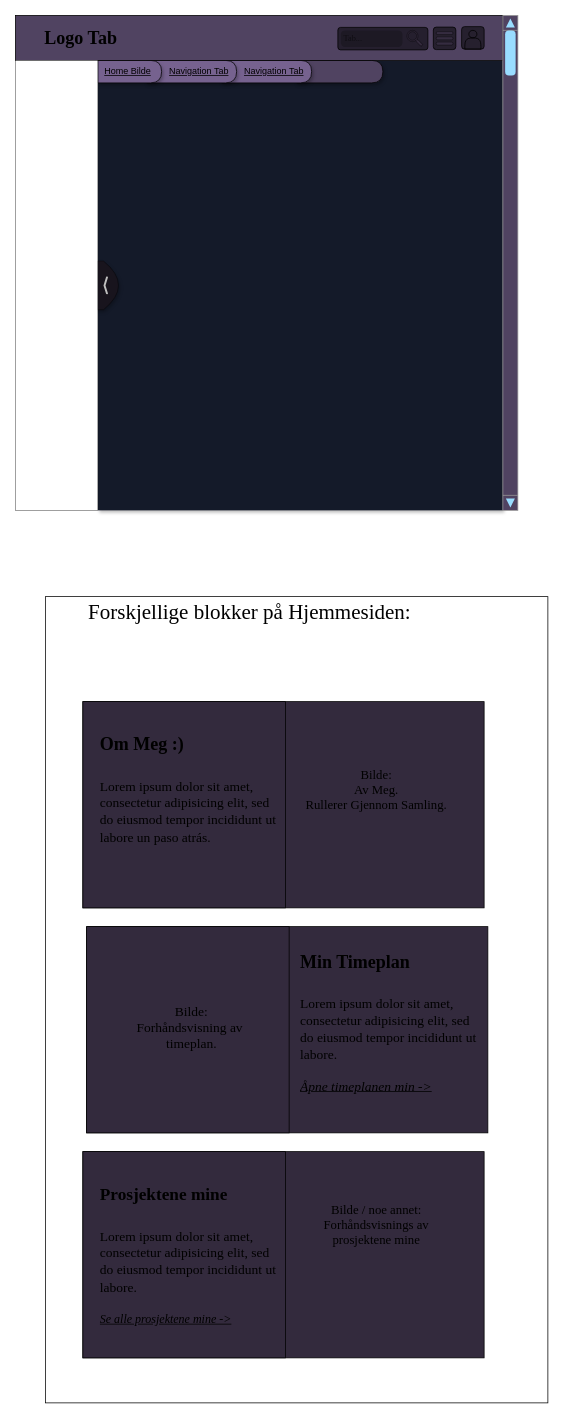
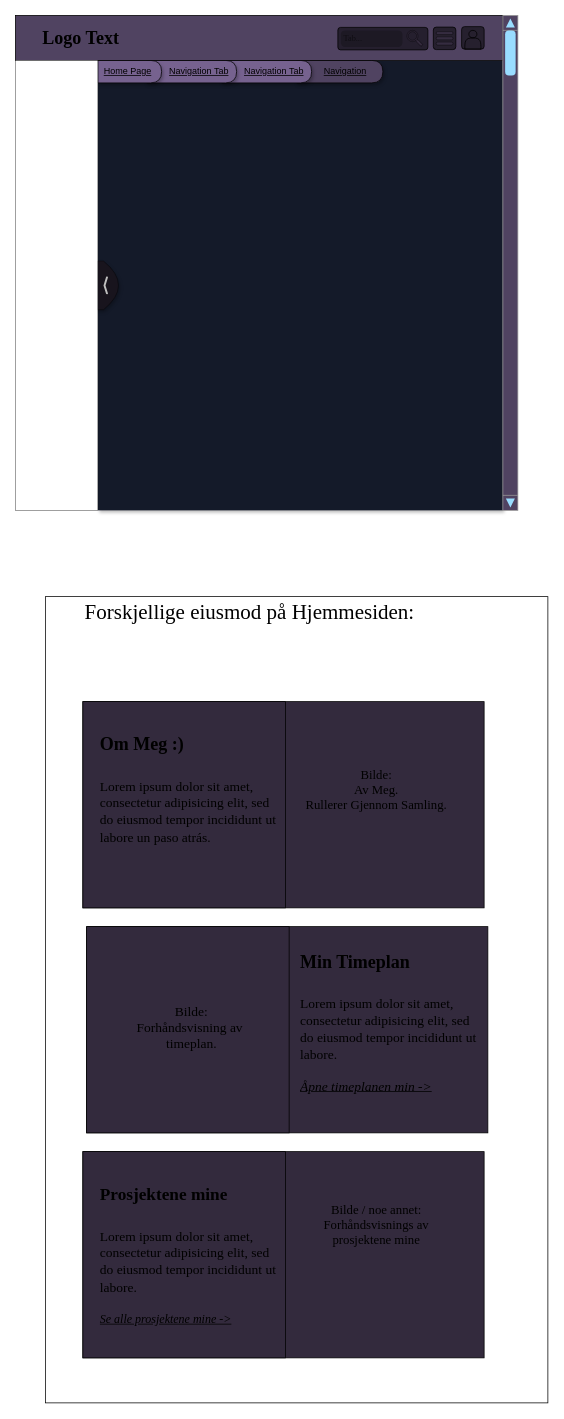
node "Logo Tab": label "Logo Tab" -> "Logo Text"
node "Home Bilde": label "Home Bilde" -> "Home Page"
node "Navigation": added
node "Forskjellige blokker på Hjemmesiden:": label "Forskjellige blokker på Hjemmesiden:" -> "Forskjellige eiusmod på Hjemmesiden:"
